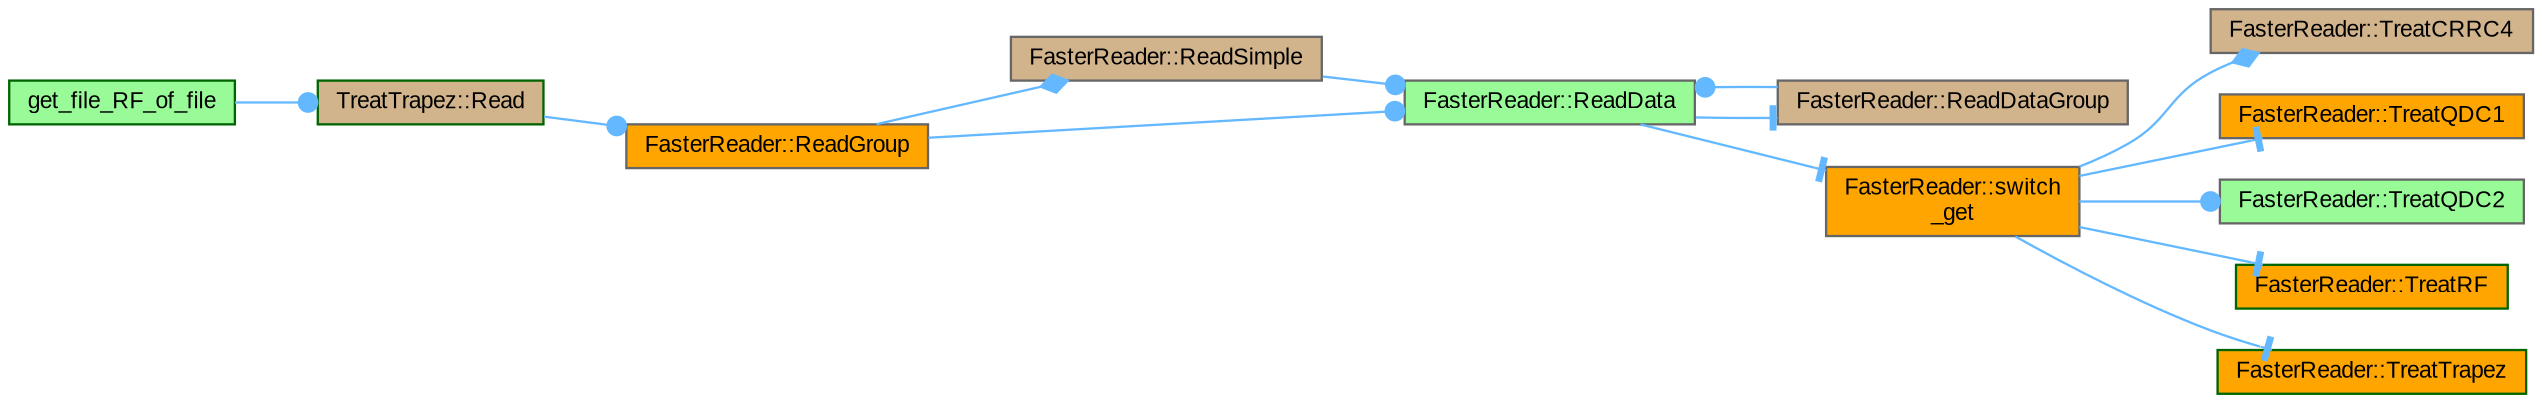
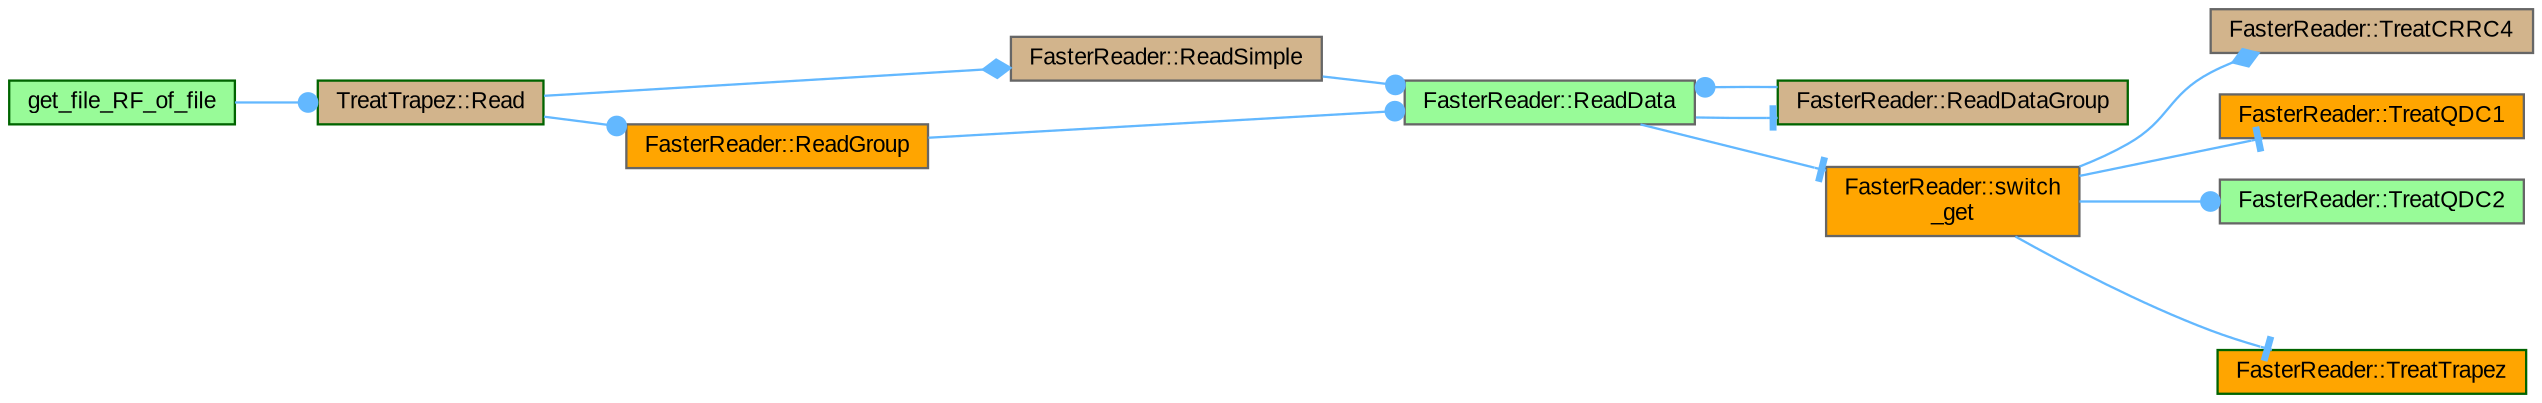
node "FasterReader::ReadDataGroup": color gray40 -> darkgreen
edge "FasterReader::ReadGroup" -> "FasterReader::ReadSimple": now "TreatTrapez::Read" -> "FasterReader::ReadSimple"
node "FasterReader::TreatRF": removed
